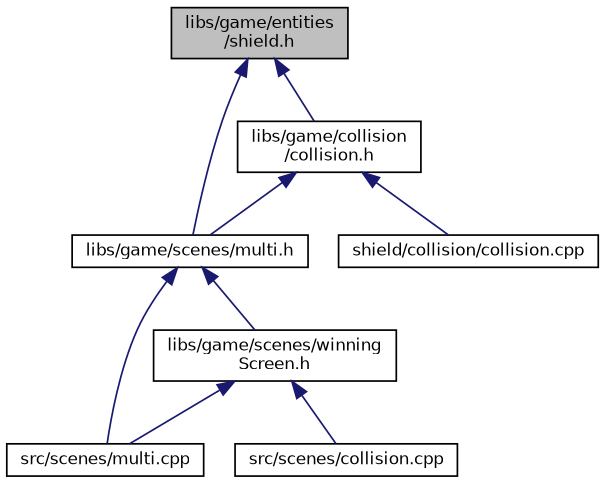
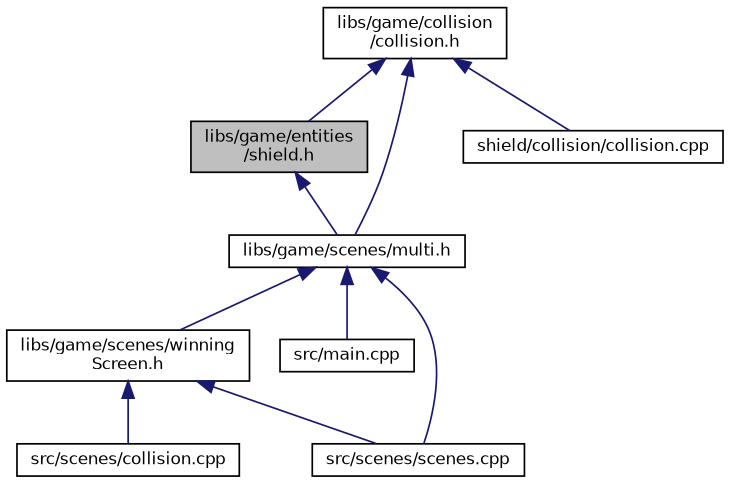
edge "libs/game/collision /collision.h" -> "libs/game/entities /shield.h": reversed
node "src/main.cpp": added
node "src/scenes/multi.cpp": label "src/scenes/multi.cpp" -> "src/scenes/scenes.cpp"
